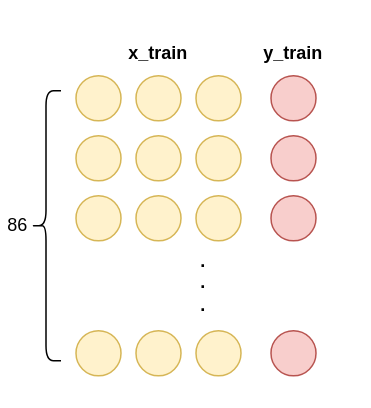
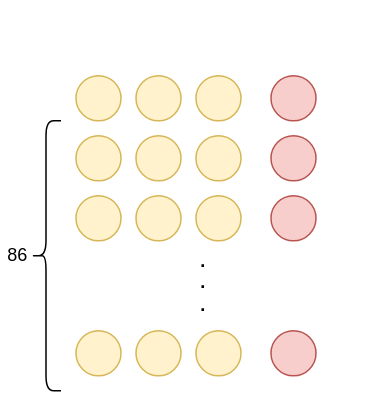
node "x_train": removed
node "y_train": removed
node "86": moved (46, 226) -> (46, 256)
